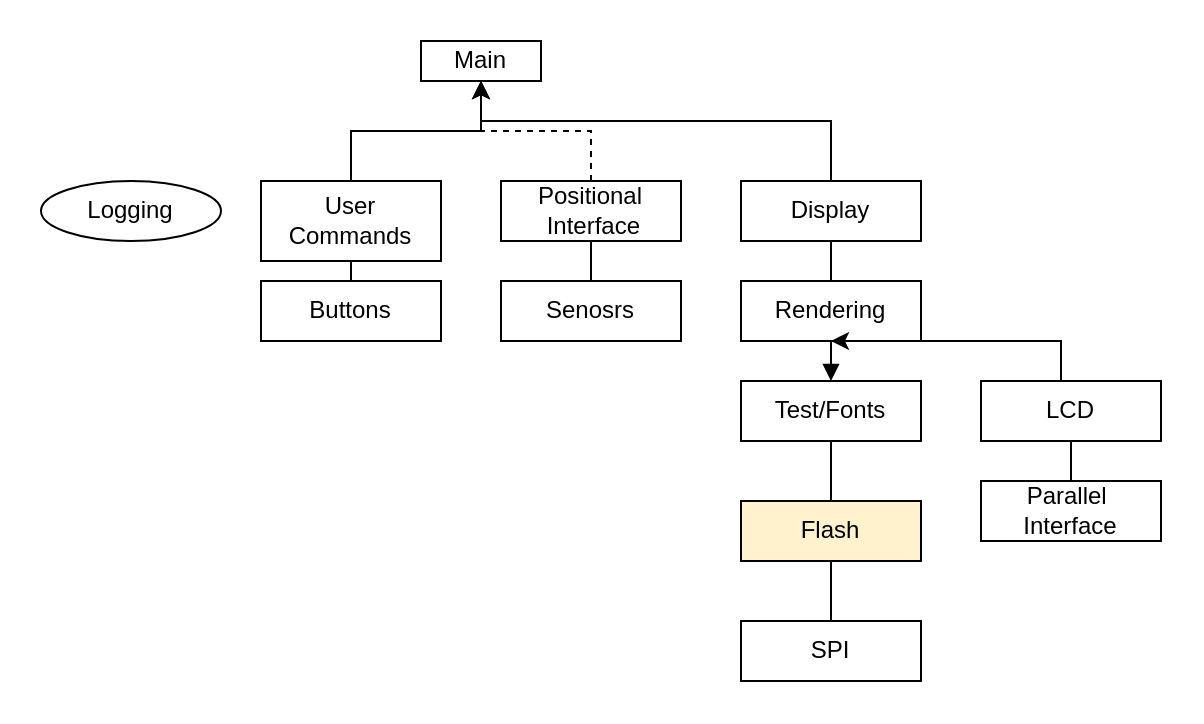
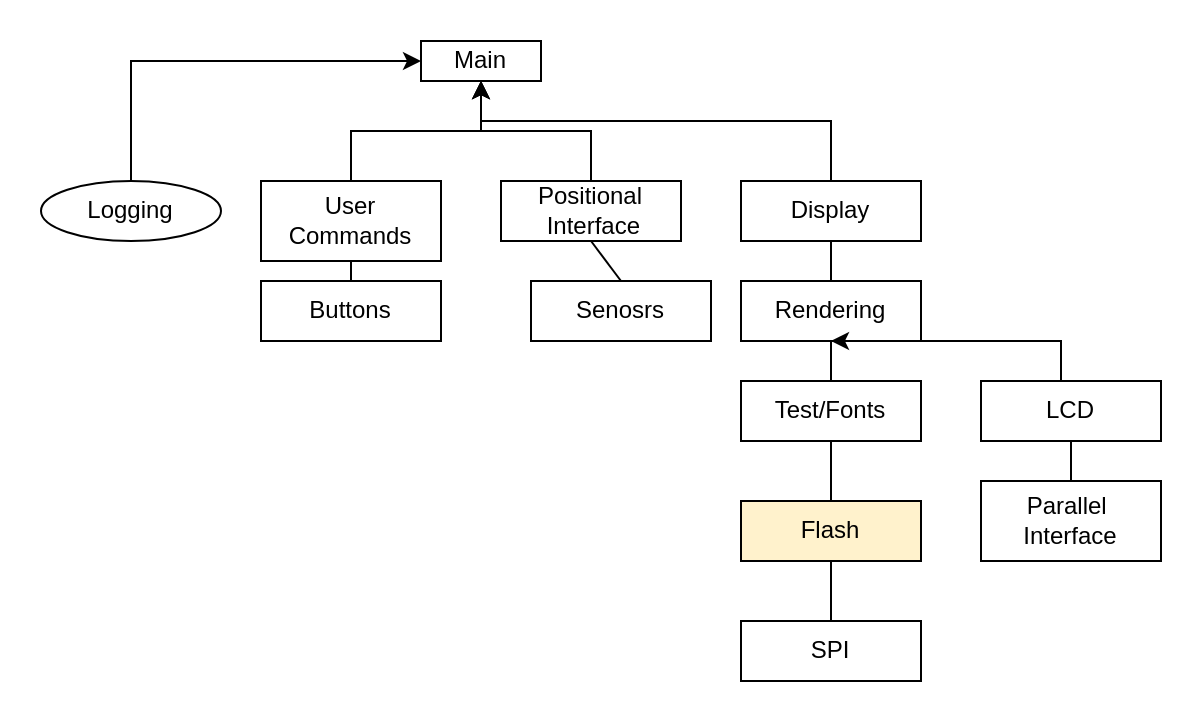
edge "Logging" -> "Main": added
edge "Positional Interface" -> "Main": style dashed -> solid
node "Senosrs": moved (591, 311) -> (621, 311)
edge "Rendering" -> "Test/Fonts": arrowhead block -> none
node "Parallel Interface": size 180x60 -> 180x80
